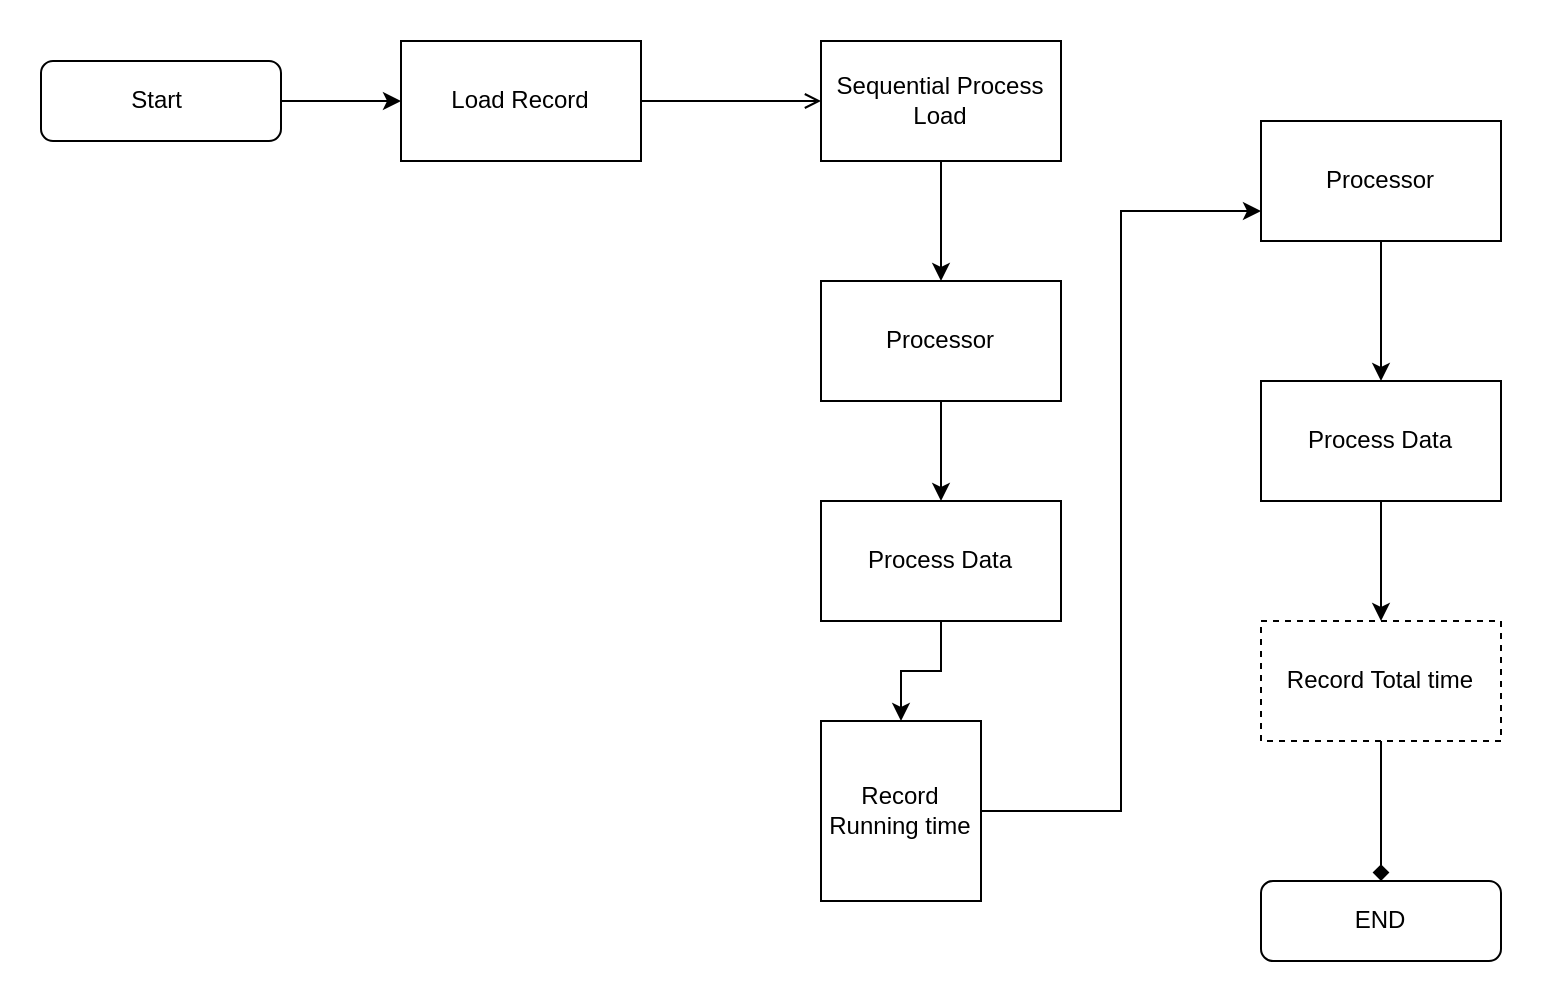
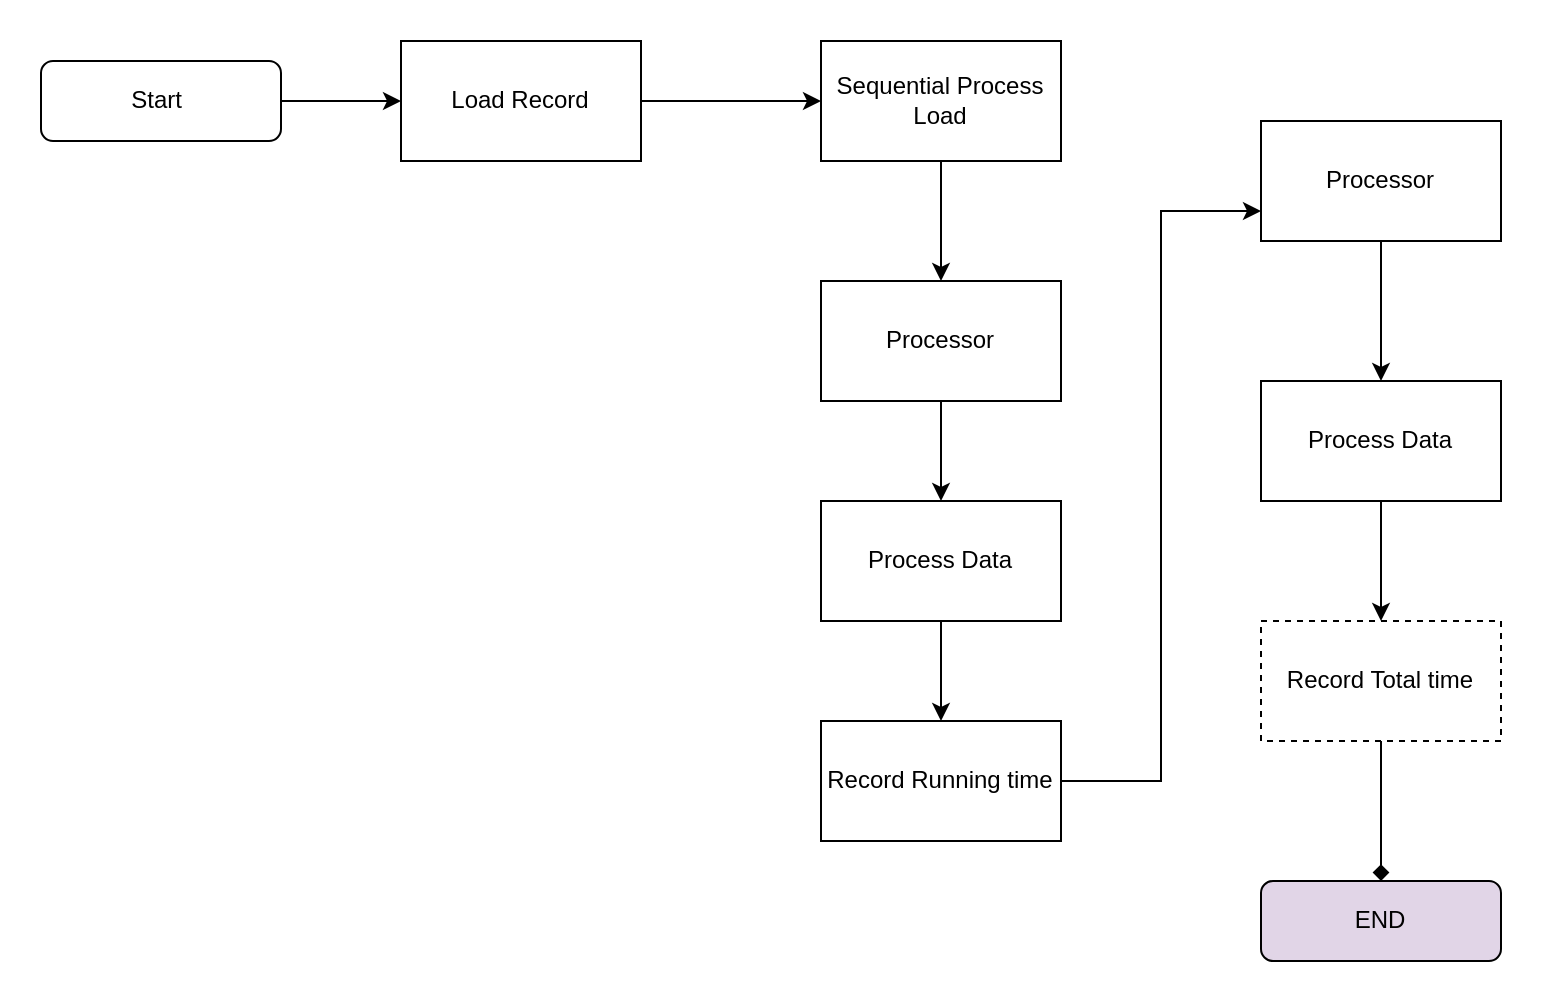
edge "Load Record" -> "Sequential Process Load": arrowhead open -> classic
node "Record Running time": size 160x180 -> 240x120
node "END": fillcolor #ffffff -> #e1d5e7
